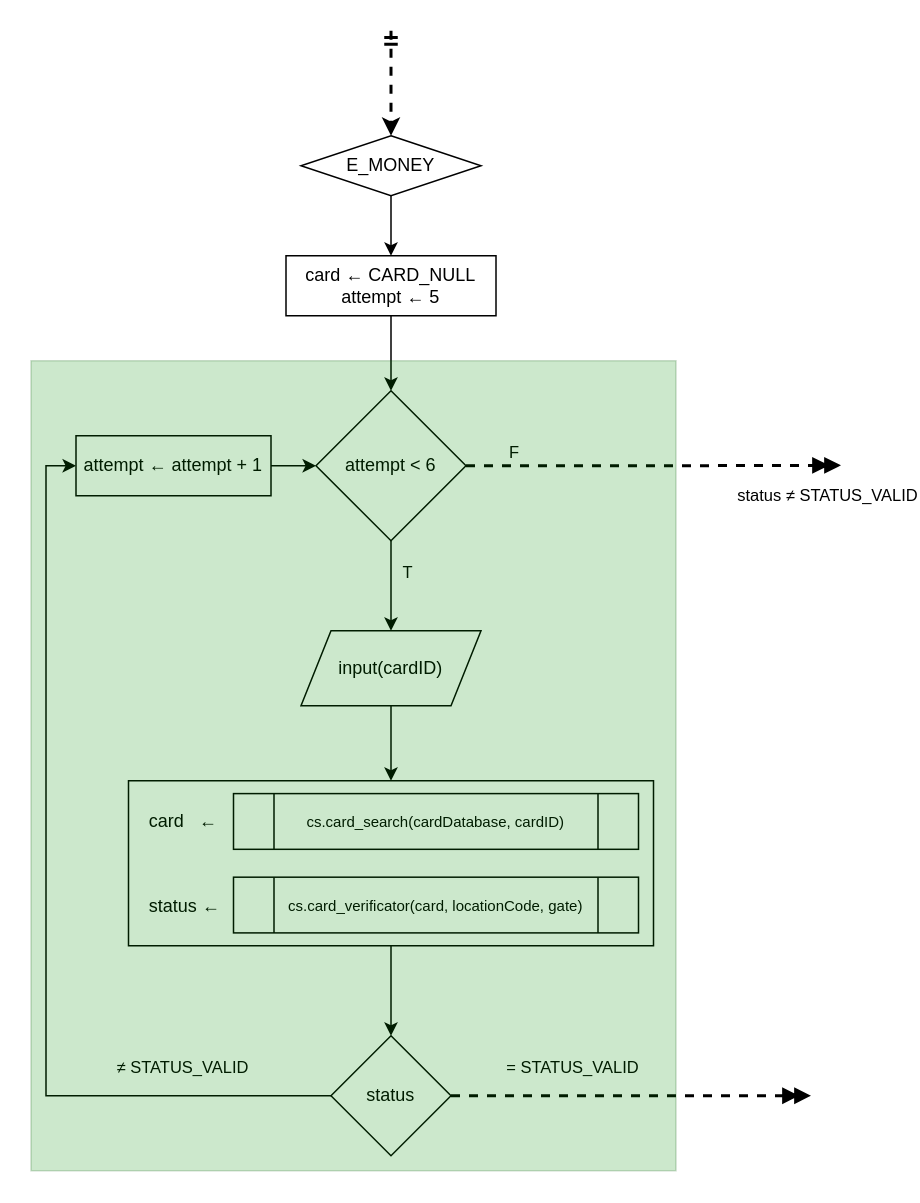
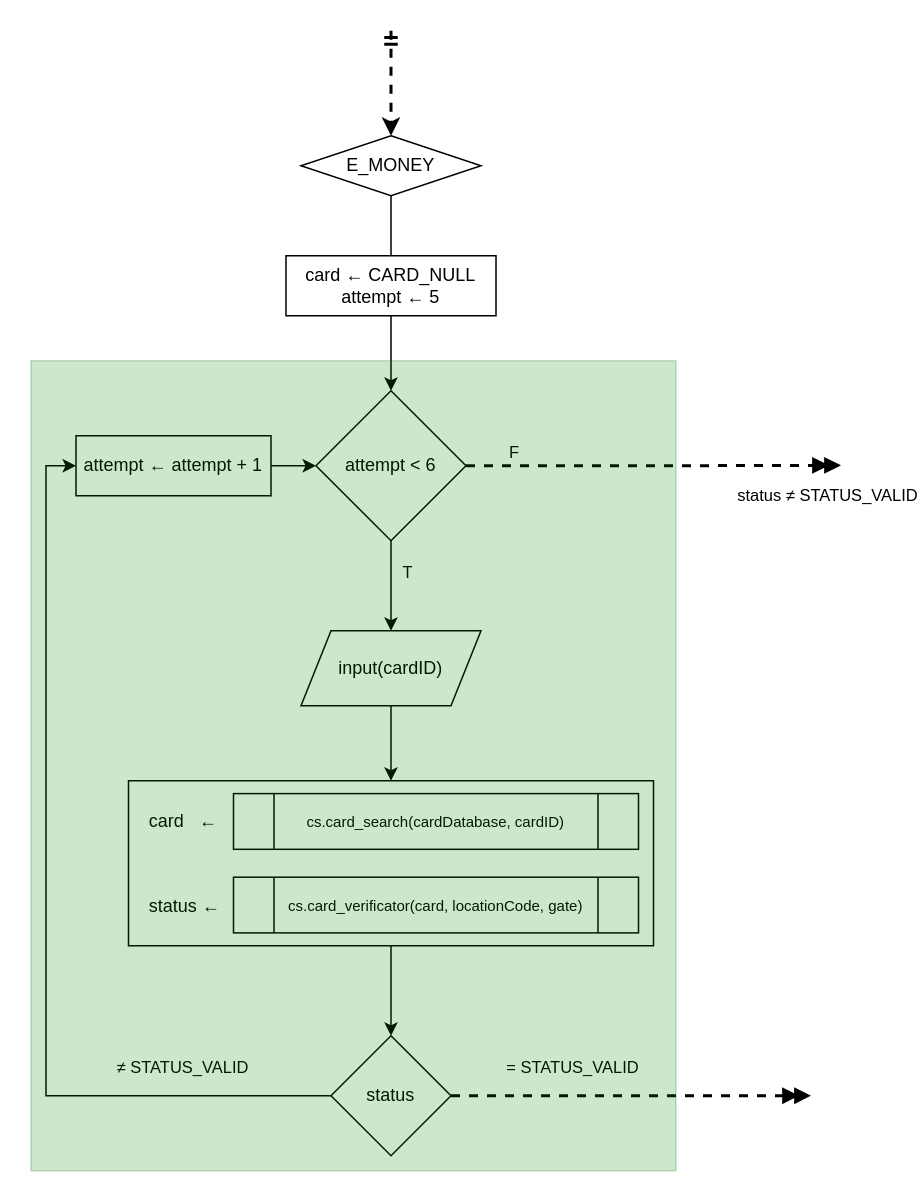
edge "E_MONEY" -> "card ← CARD_NULL attempt ← 5": arrowhead classic -> none
